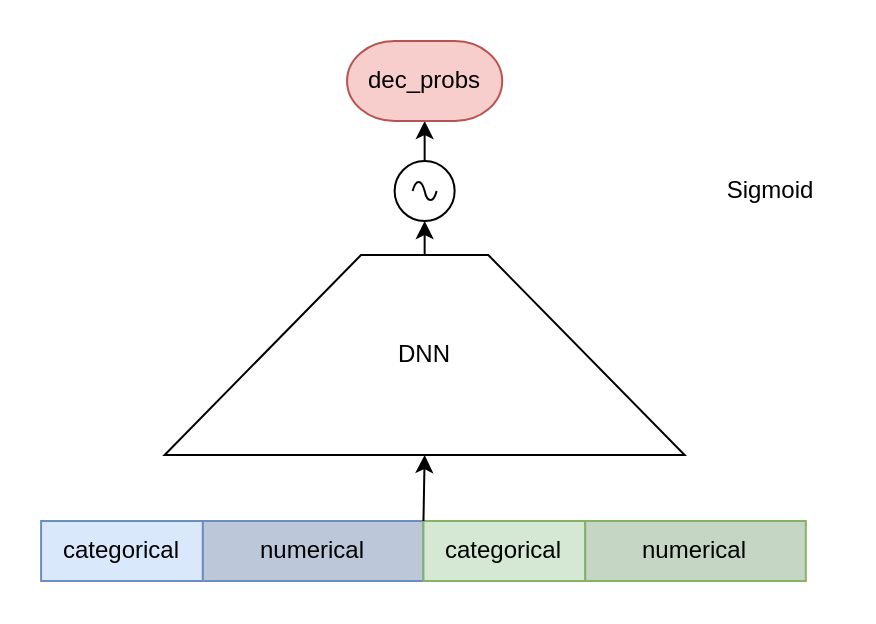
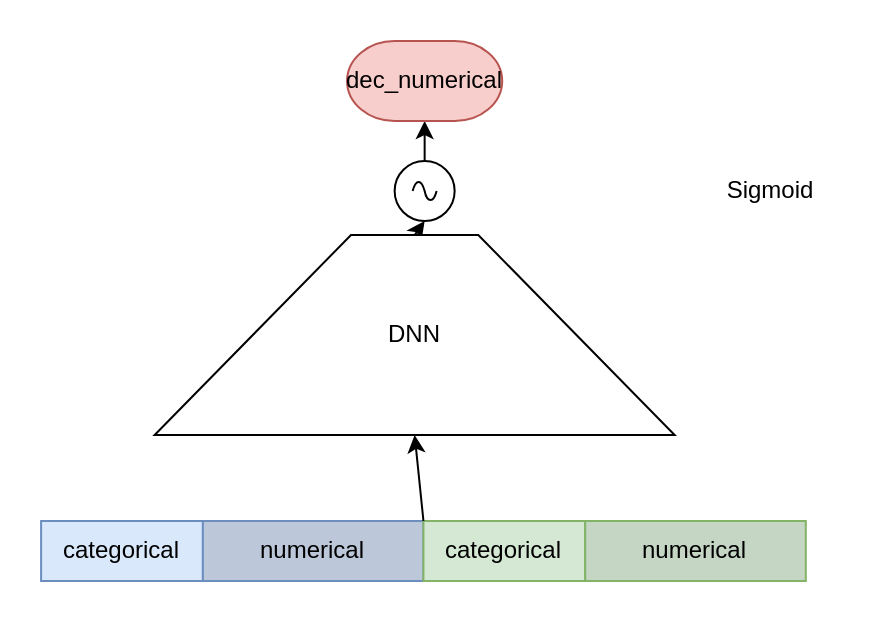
node "dec_probs": label "dec_probs" -> "dec_numerical"
node "DNN": moved (425, 355) -> (415, 335)
